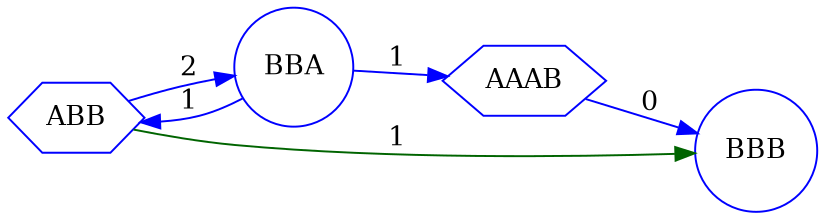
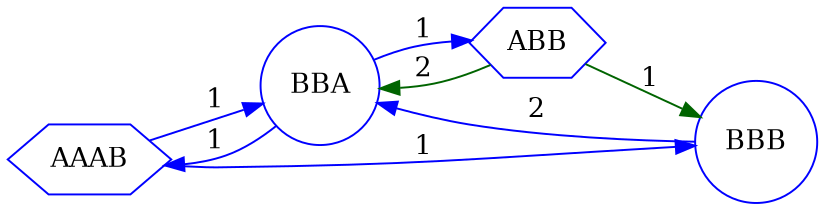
edge "ABB" -> "BBA": color blue -> darkgreen
edge "AAAB" -> "BBB": label "0" -> "1"
edge "AAAB" -> "BBA": added, label "1"
edge "BBB" -> "BBA": added, label "2"
